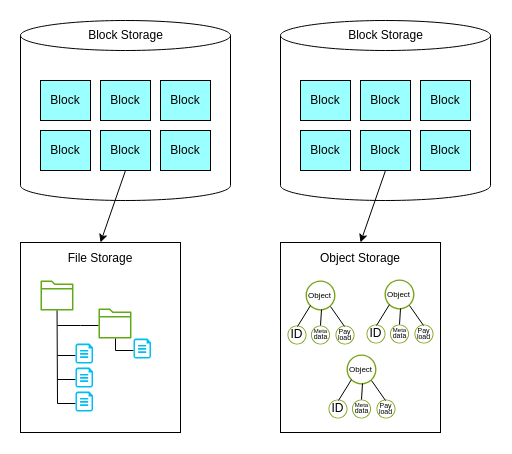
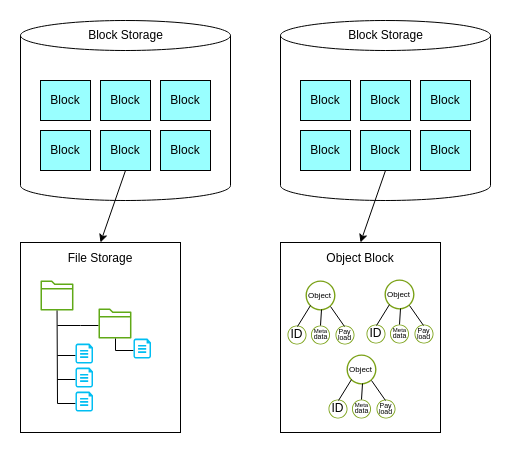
node "Object Storage": label "Object Storage" -> "Object Block"
